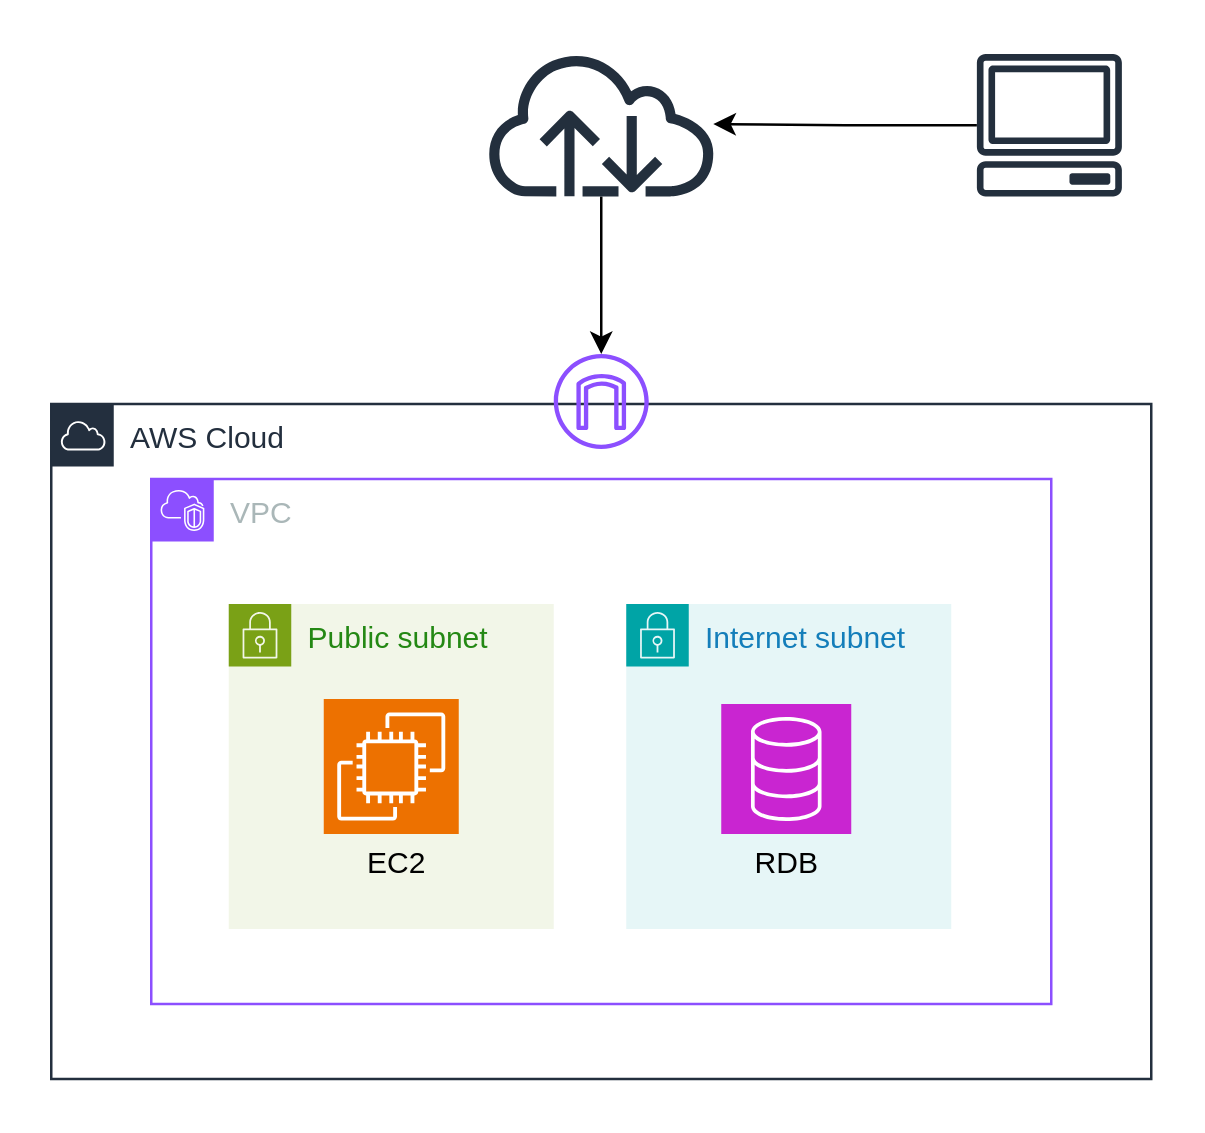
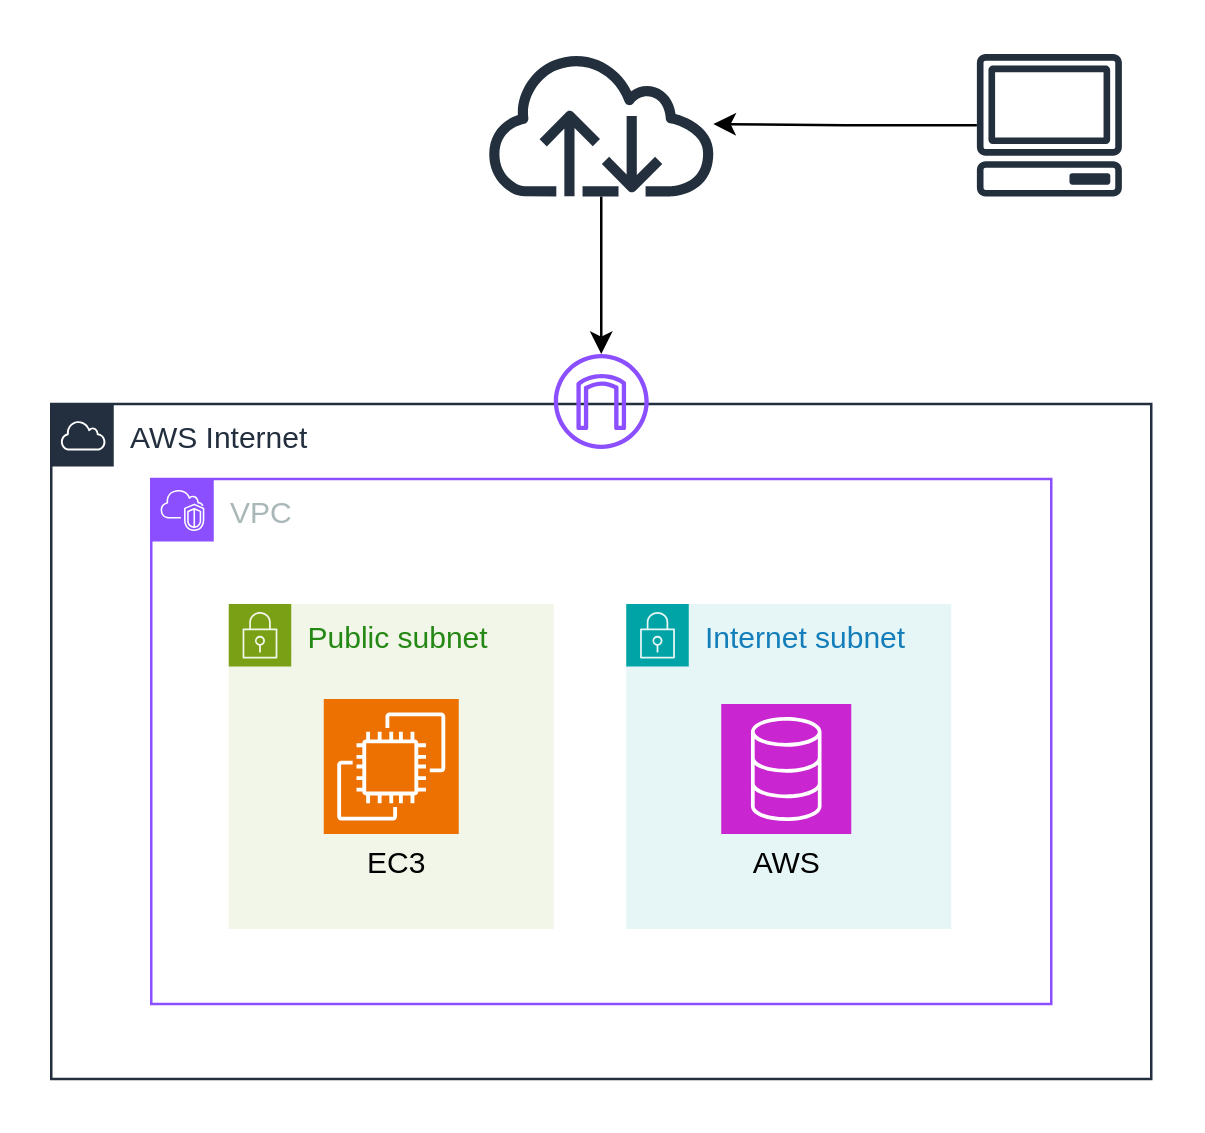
node "AWS Cloud": label "AWS Cloud" -> "AWS Internet"
node "EC2": label "EC2" -> "EC3"
node "RDB": label "RDB" -> "AWS"
